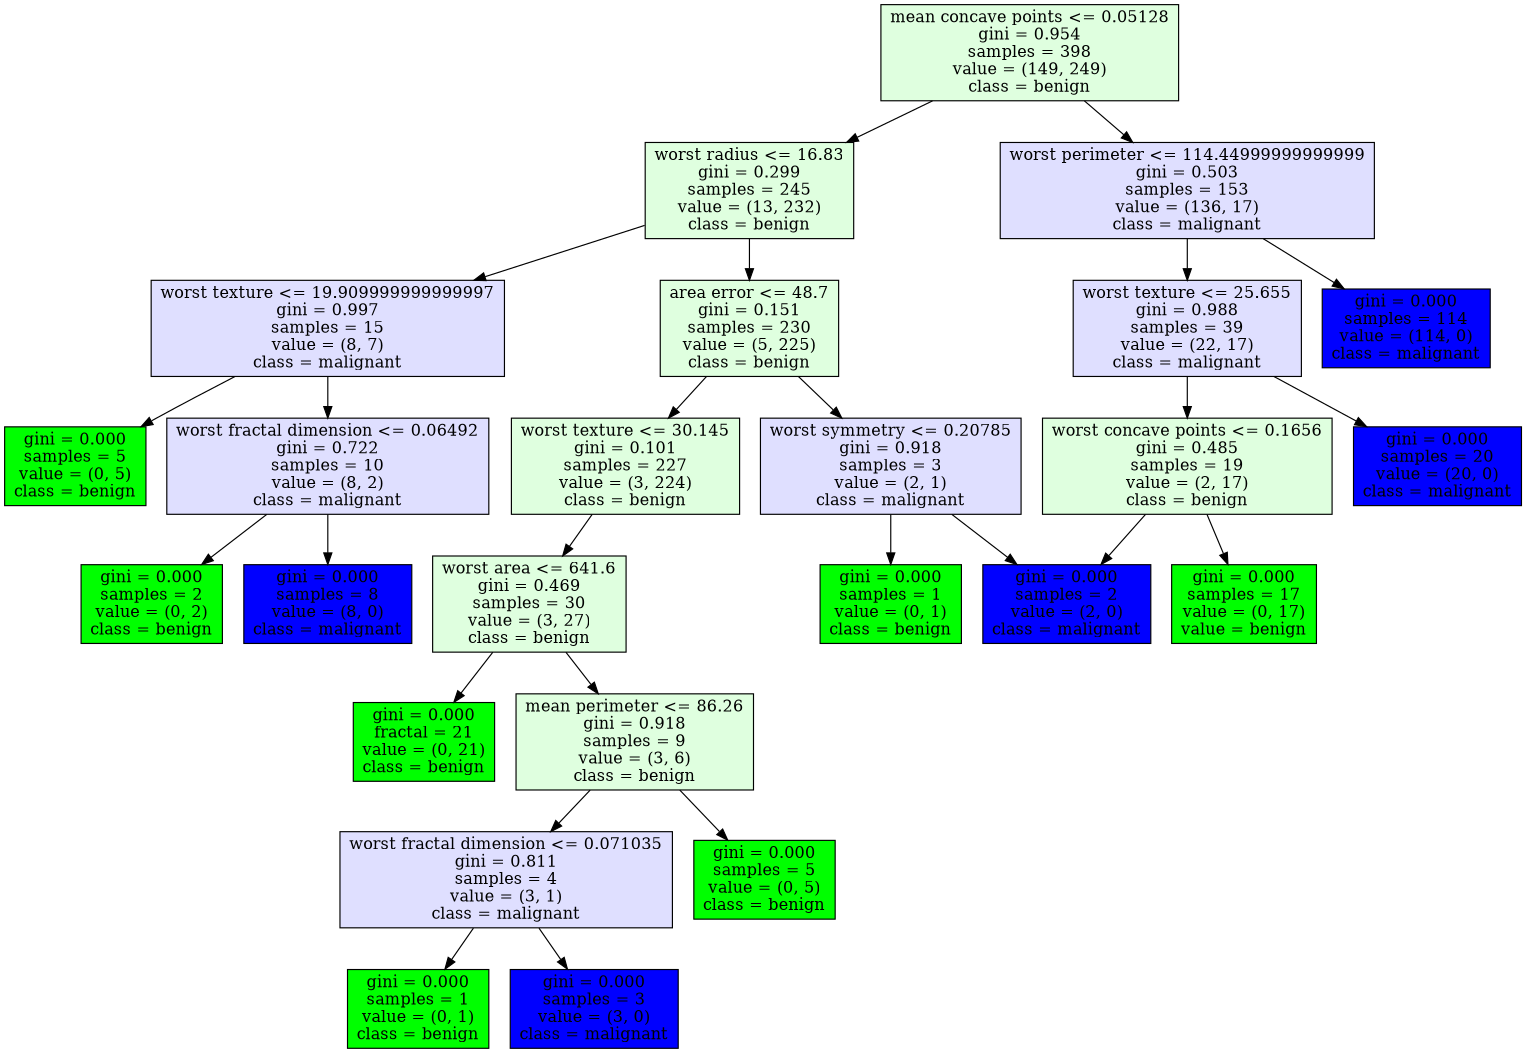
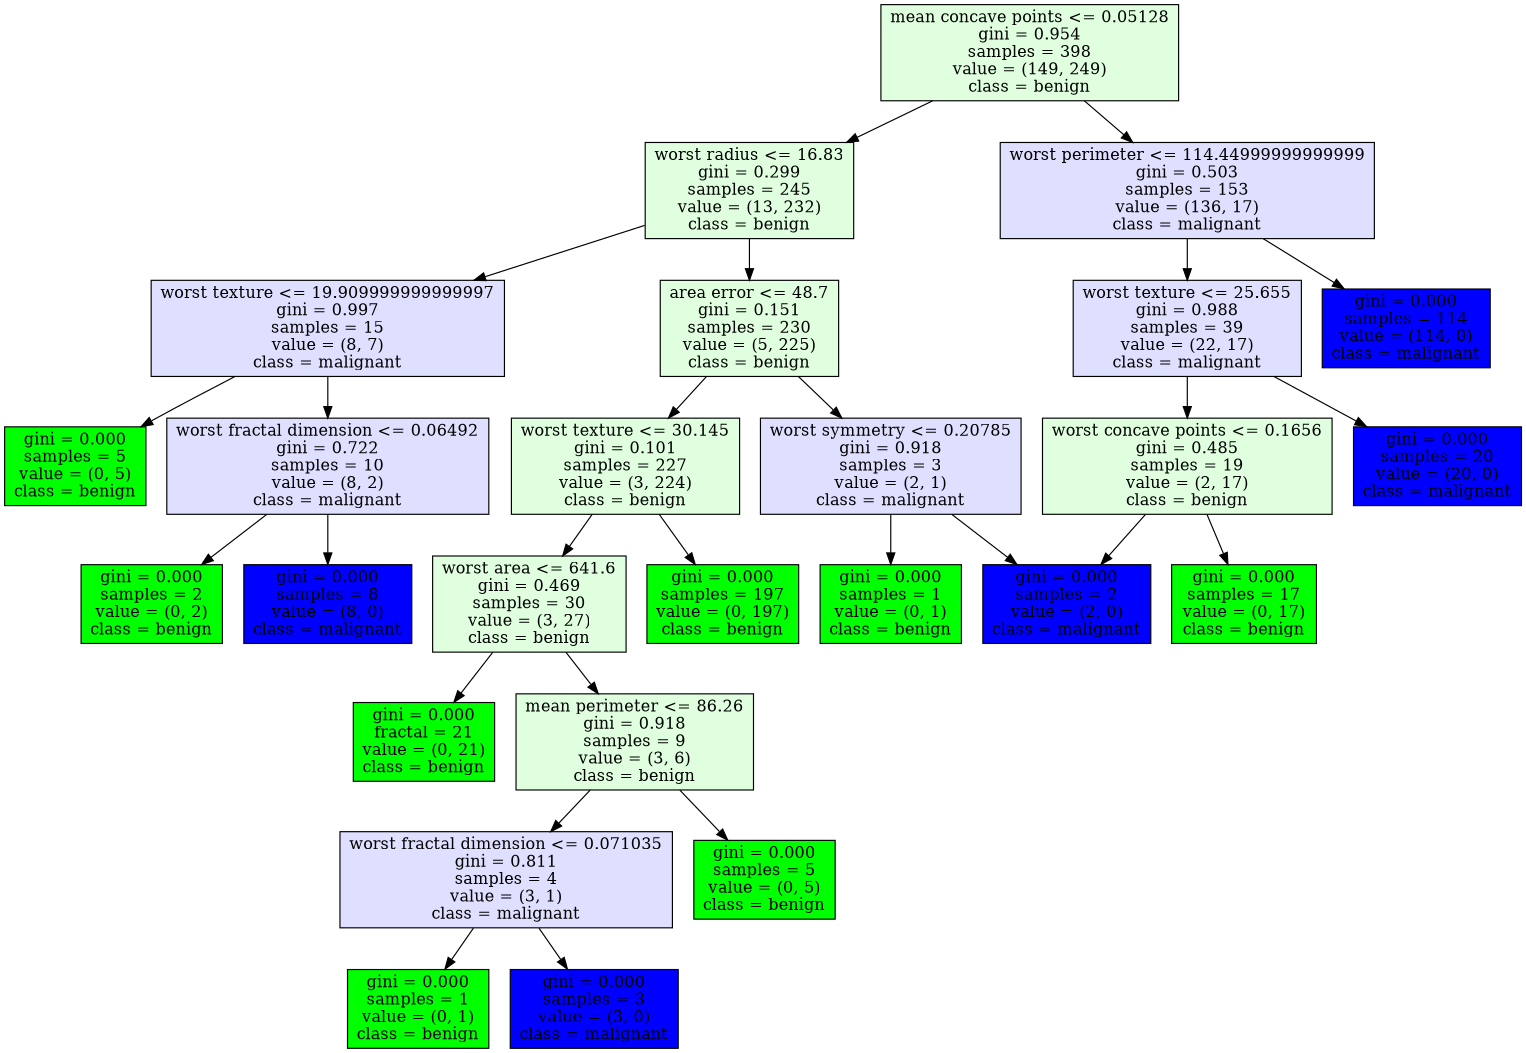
node "gini = 0.000 samples = 197 value = (0, 197) class = benign": added
node "gini = 0.000 samples = 17 value = (0, 17) value = benign": label "gini = 0.000 samples = 17 value = (0, 17) value = benign" -> "gini = 0.000 samples = 17 value = (0, 17) class = benign"
